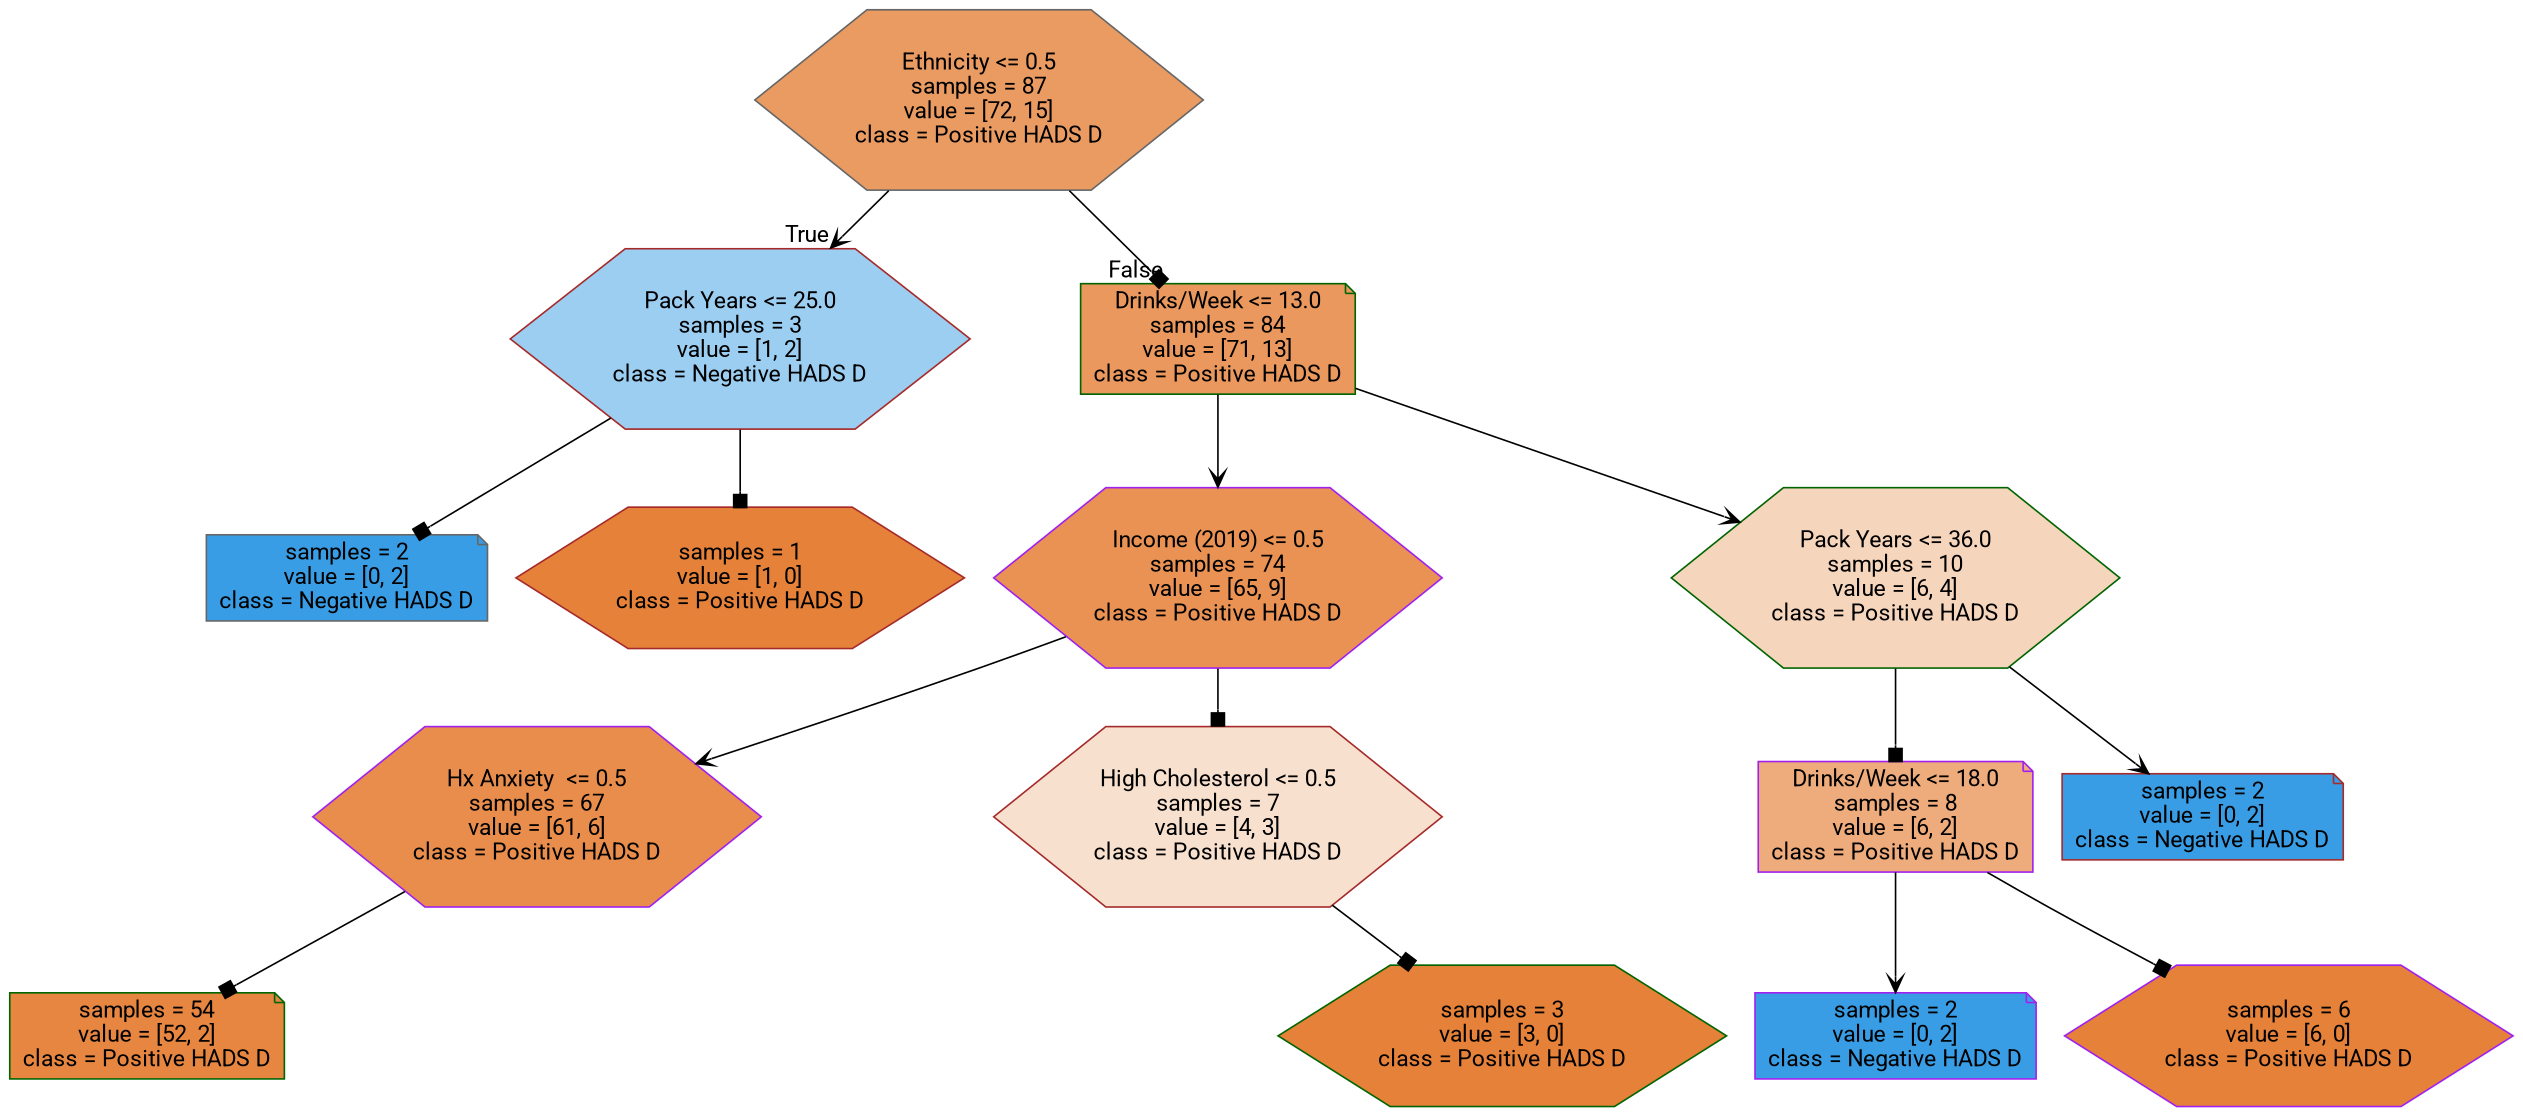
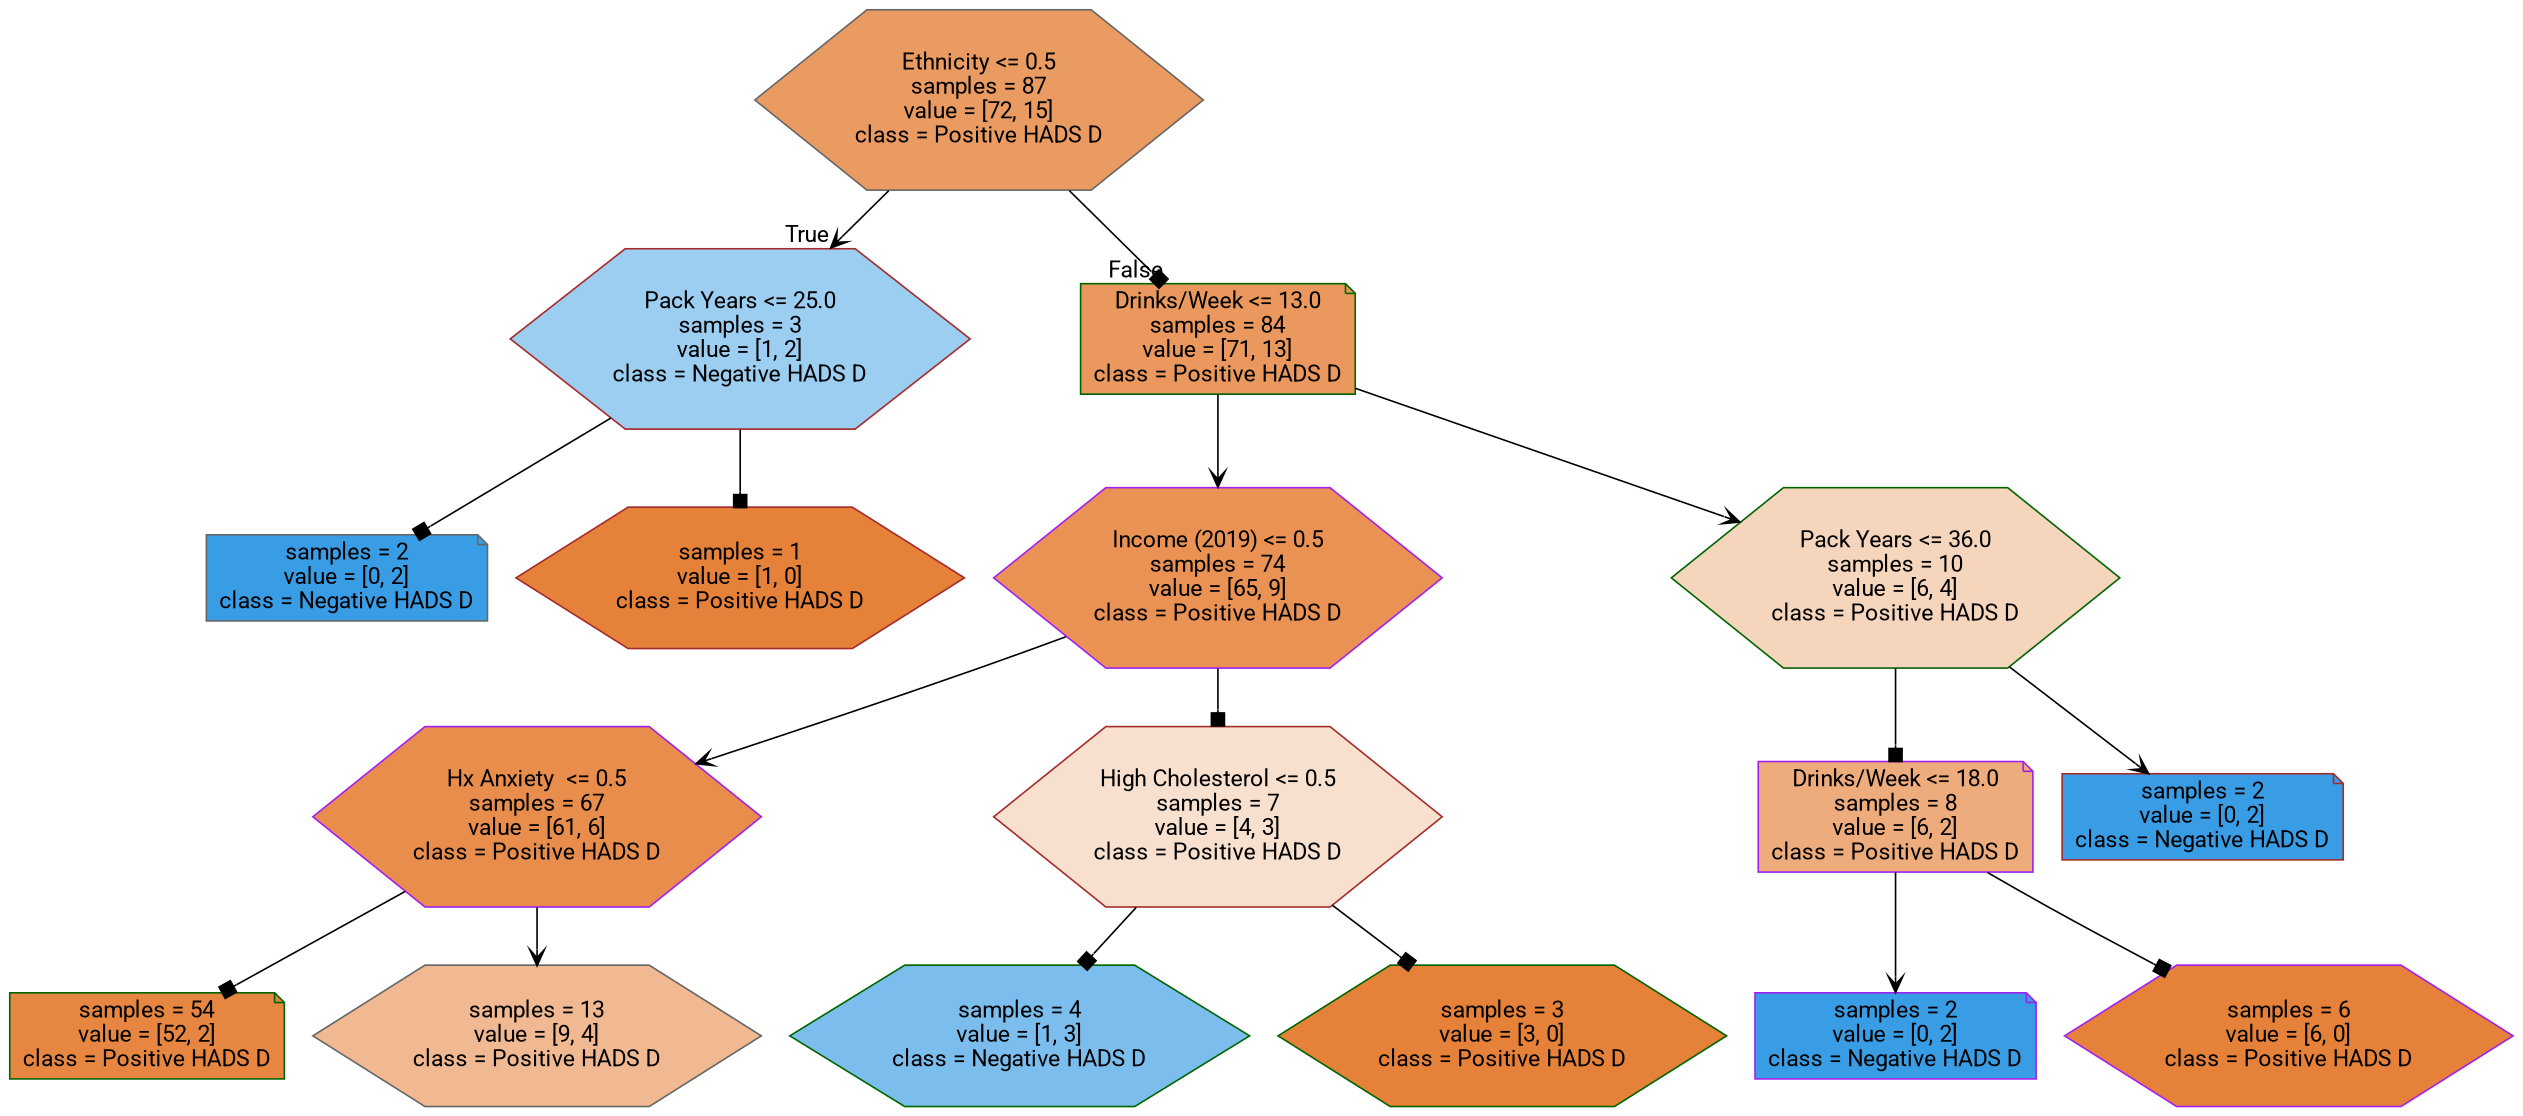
node "samples = 13 value = [9, 4] class = Positive HADS D": added
node "samples = 4 value = [1, 3] class = Negative HADS D": added
